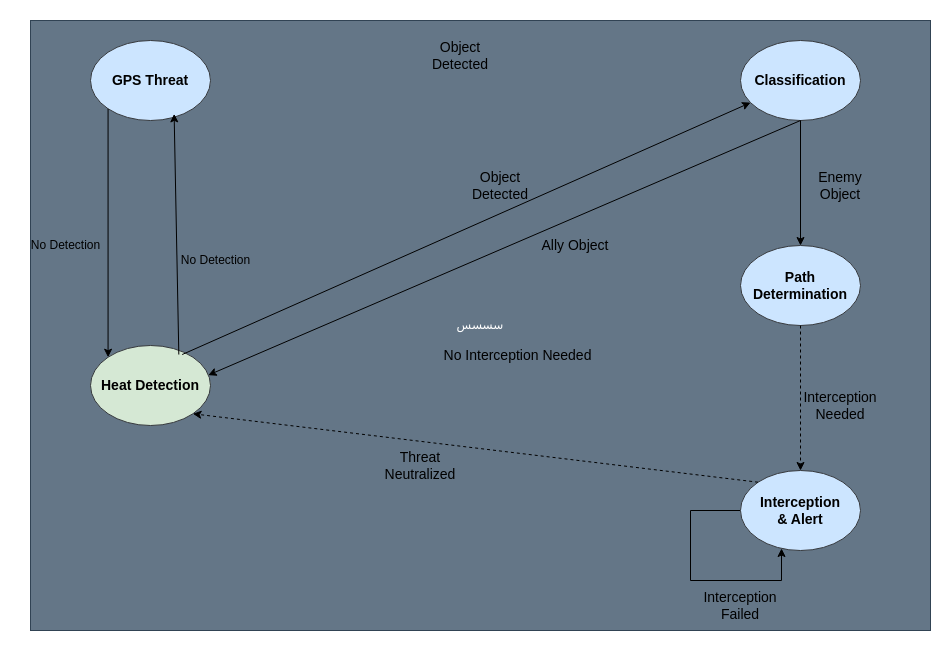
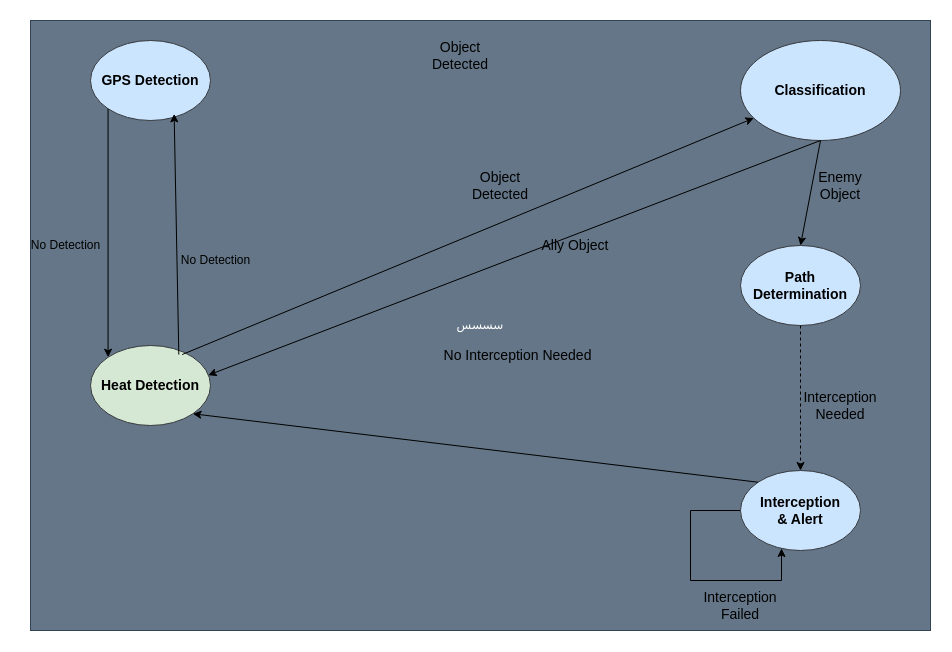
node "GPS Threat": label "GPS Threat" -> "GPS Detection"
node "Classification": size 120x80 -> 160x100
edge "Interception & Alert" -> "Heat Detection": style dashed -> solid
node "Threat Neutralized": removed
